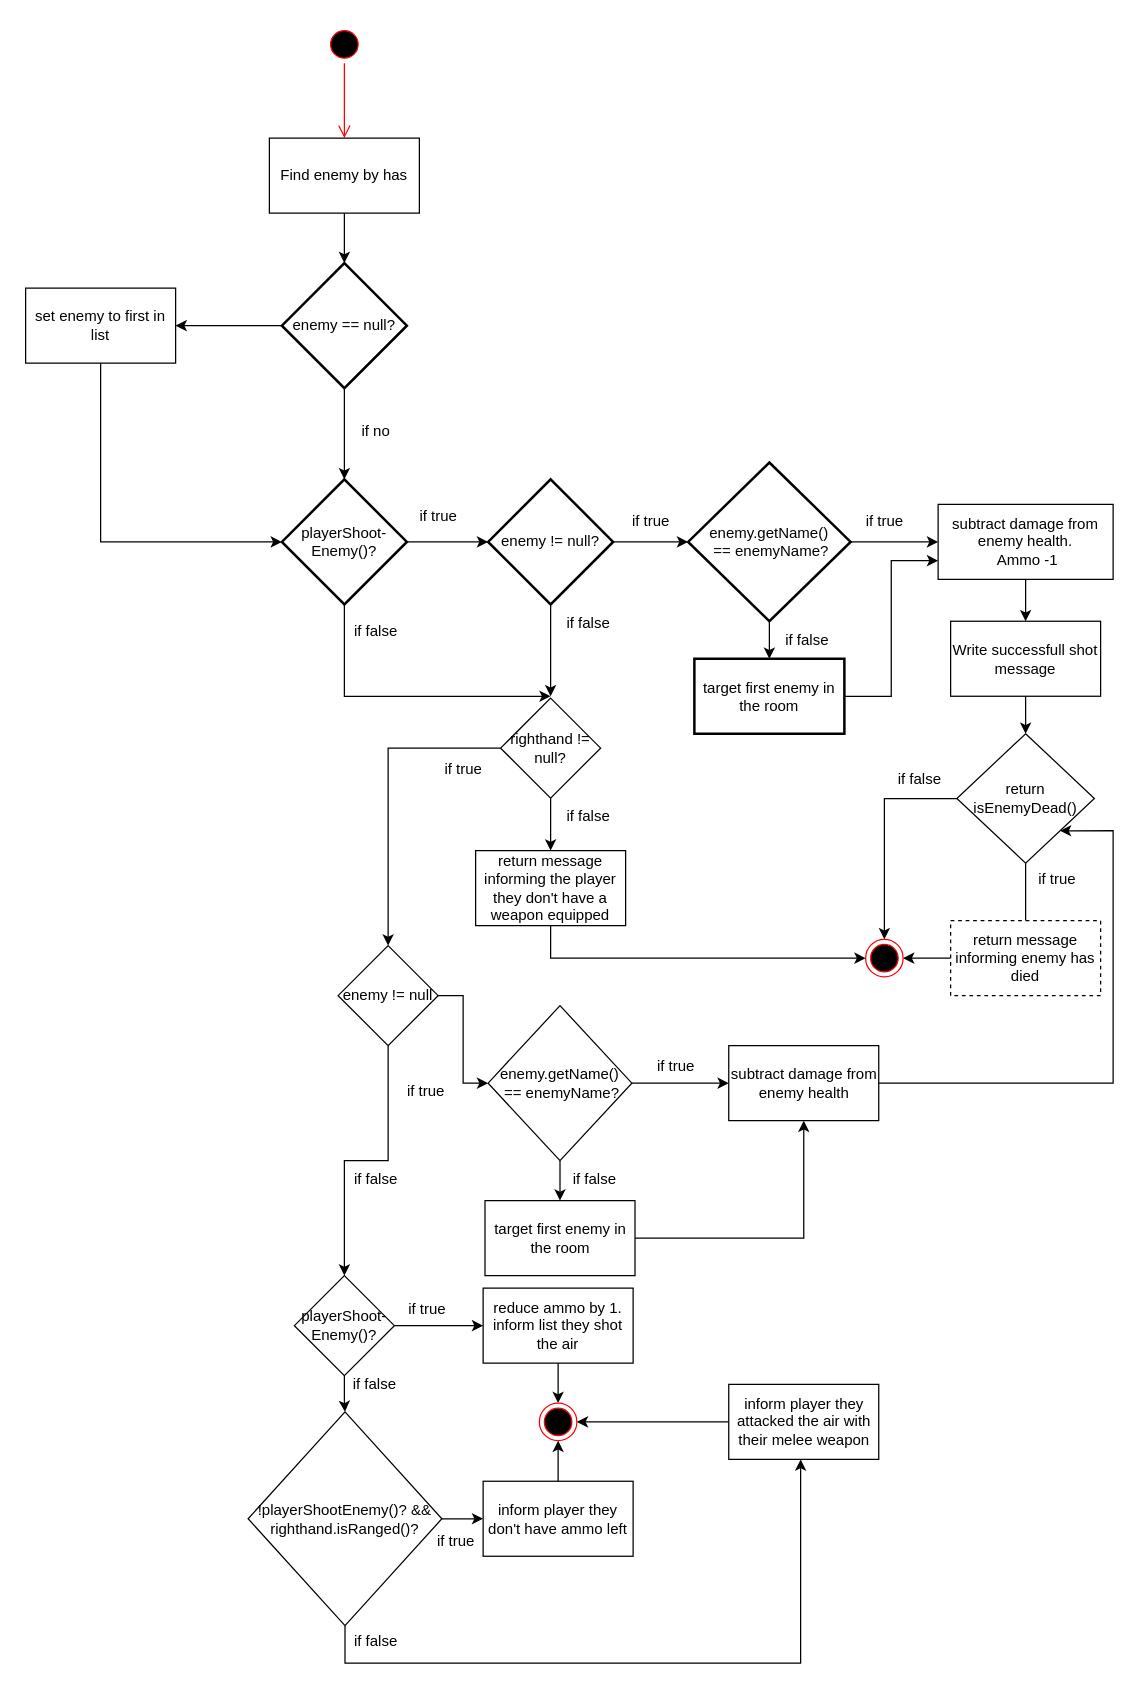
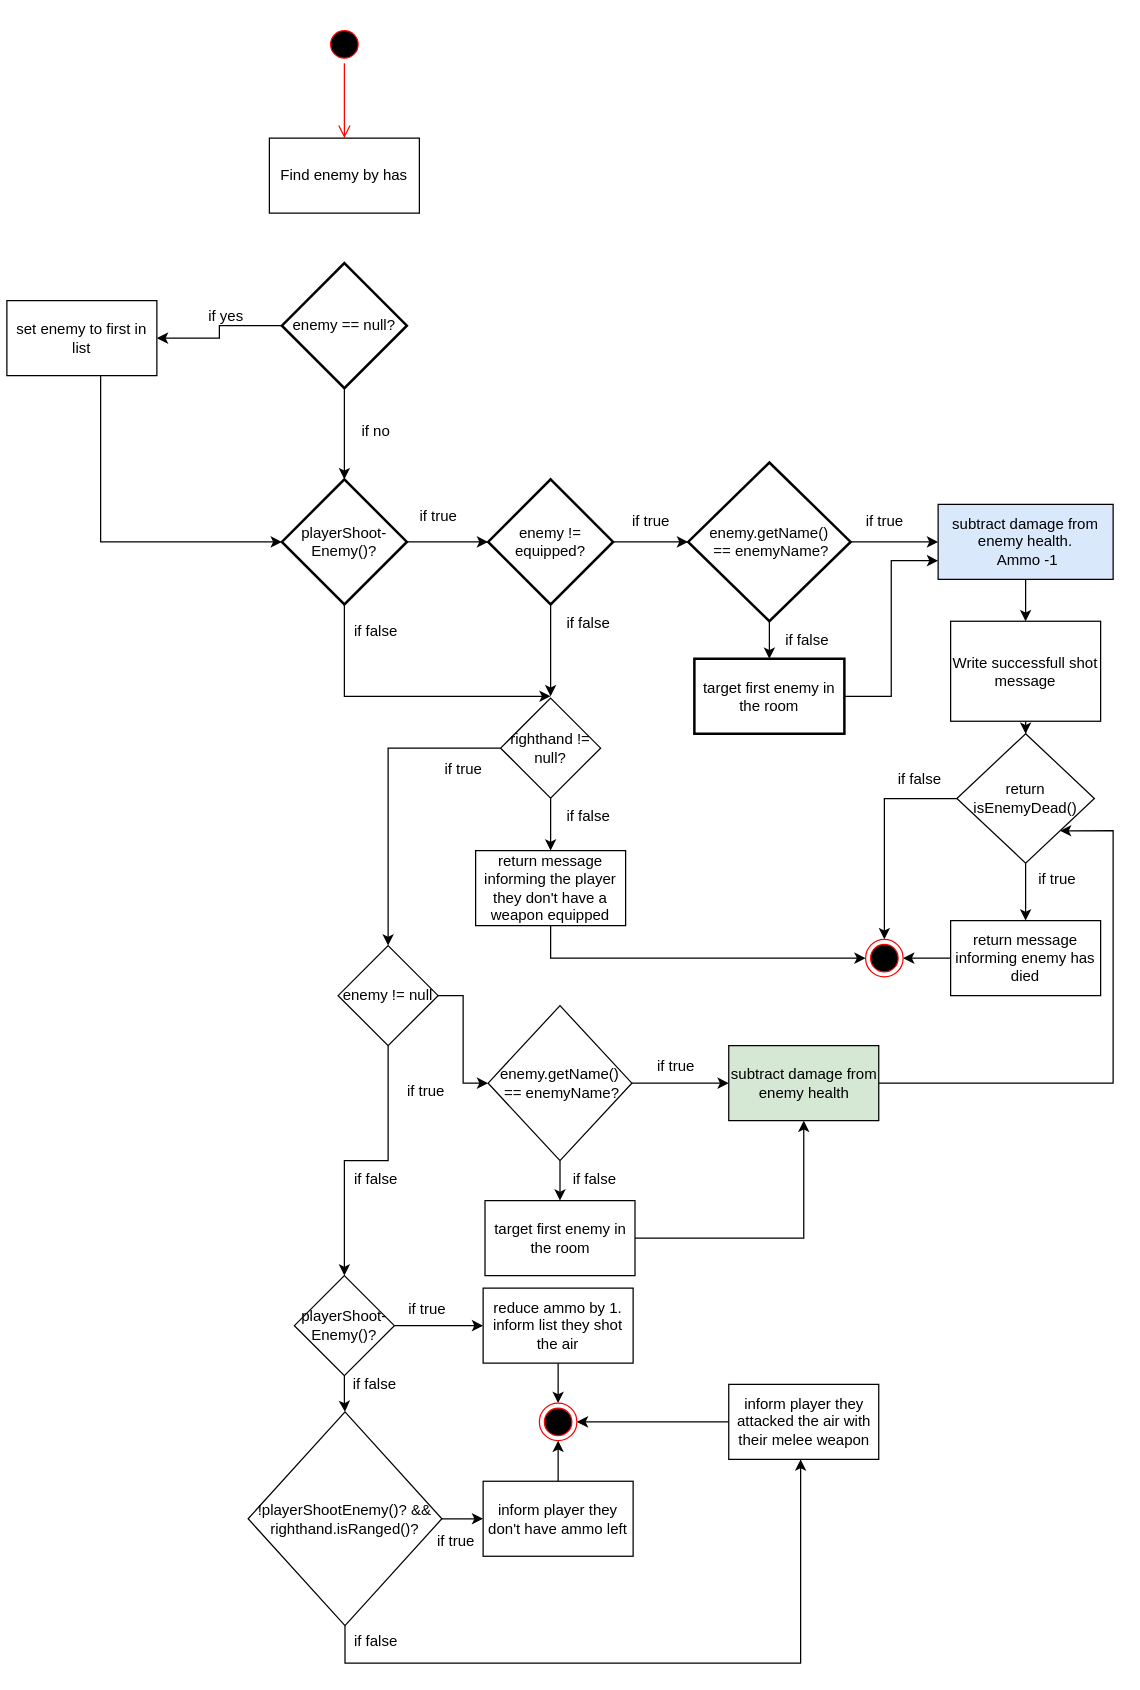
edge "Find enemy by has" -> "enemy == null?": removed
node "if yes": added
node "set enemy to first in list": moved (101, 326) -> (82, 338)
node "enemy != null?": label "enemy != null?" -> "enemy != equipped?"
node "subtract damage from enemy health. Ammo -1": fillcolor #ffffff -> #dae8fc
node "Write successfull shot message": size 150x75 -> 150x100
edge "return isEnemyDead()" -- "return message informing enemy has died": arrowhead none -> classic
node "return message informing enemy has died": style dashed -> solid
node "subtract damage from enemy health": fillcolor #ffffff -> #d5e8d4
